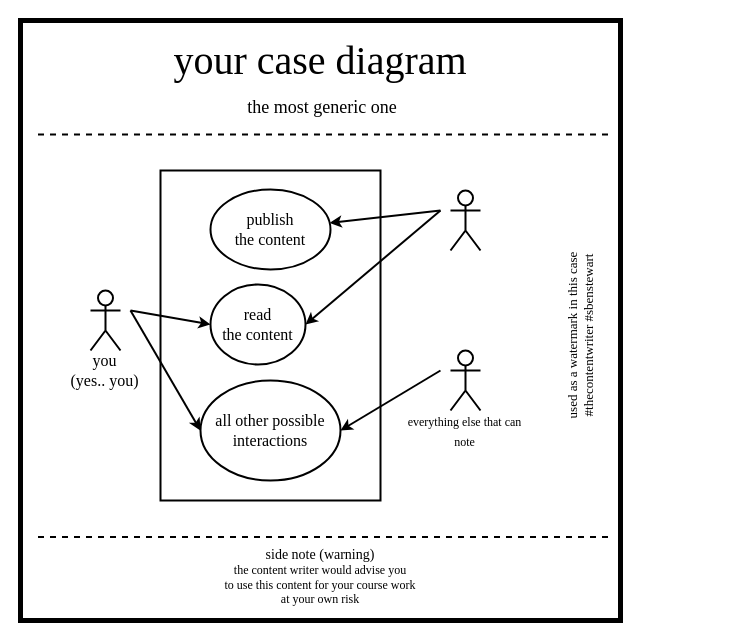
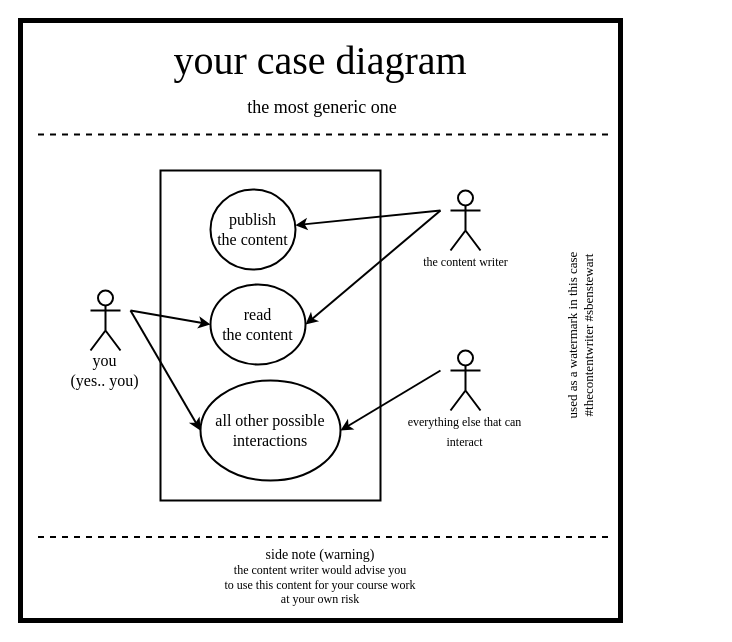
node "publish the content": size 120x80 -> 85x80
node "the content writer": added
node "everything else that can note": label "everything else that can note" -> "everything else that can interact"
